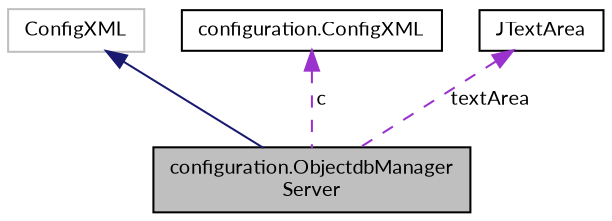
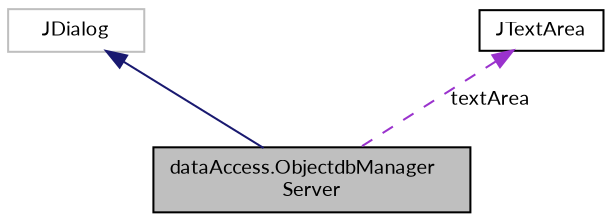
node "ConfigXML": label "ConfigXML" -> "JDialog"
node "configuration.ConfigXML": removed
node "configuration.ObjectdbManager Server": label "configuration.ObjectdbManager Server" -> "dataAccess.ObjectdbManager Server"
